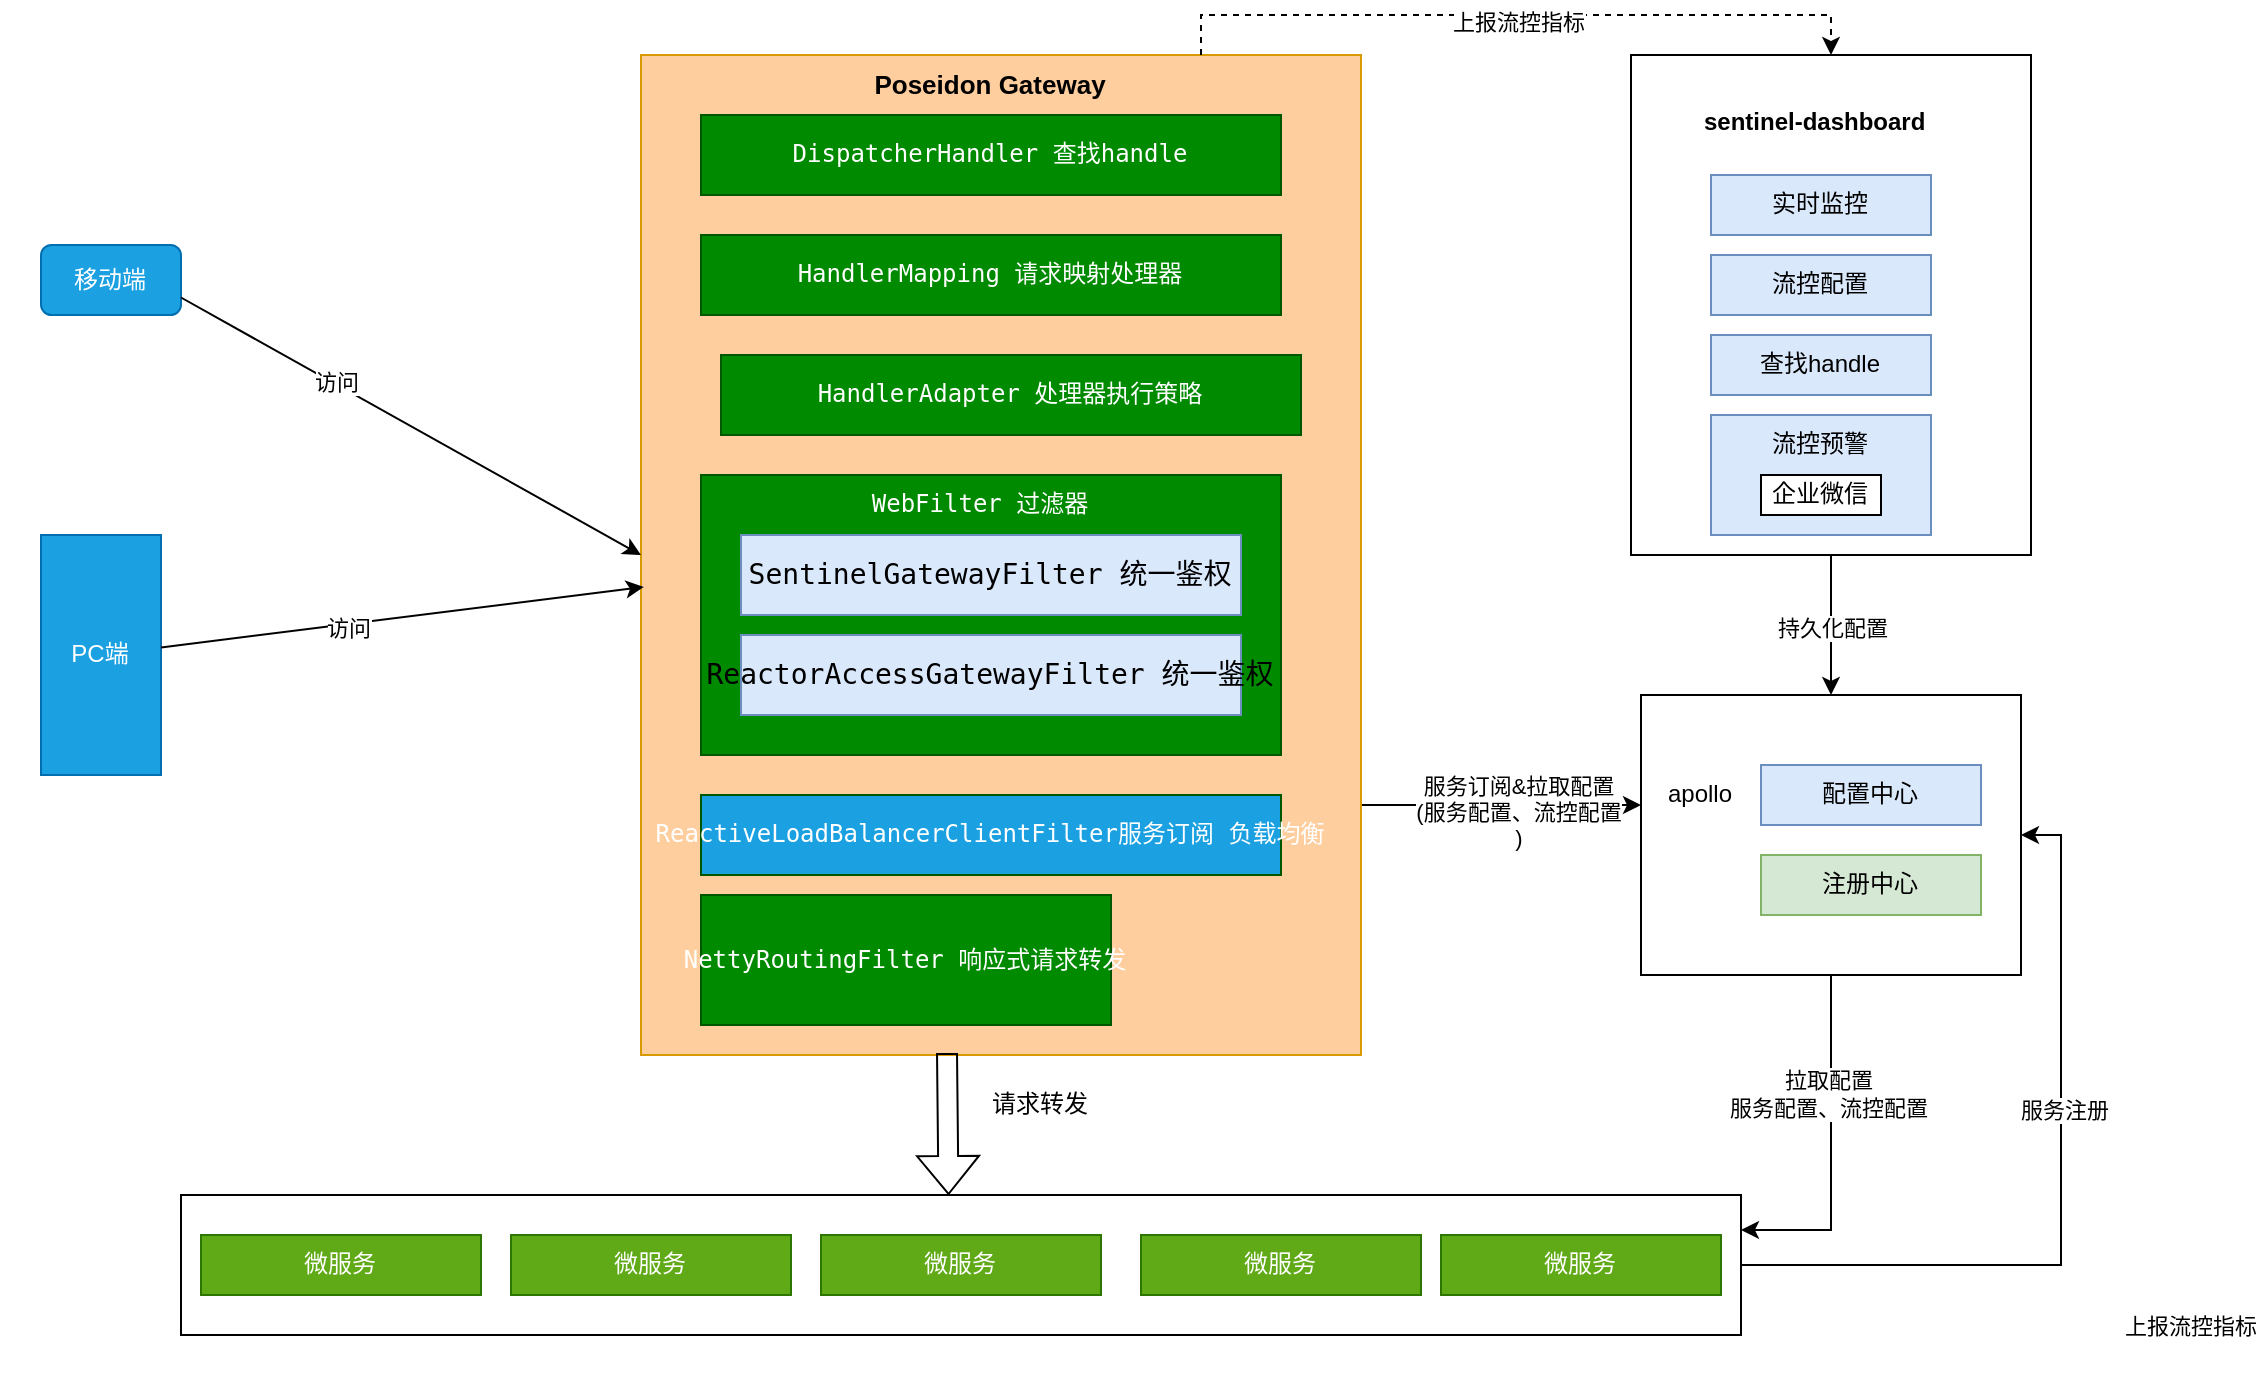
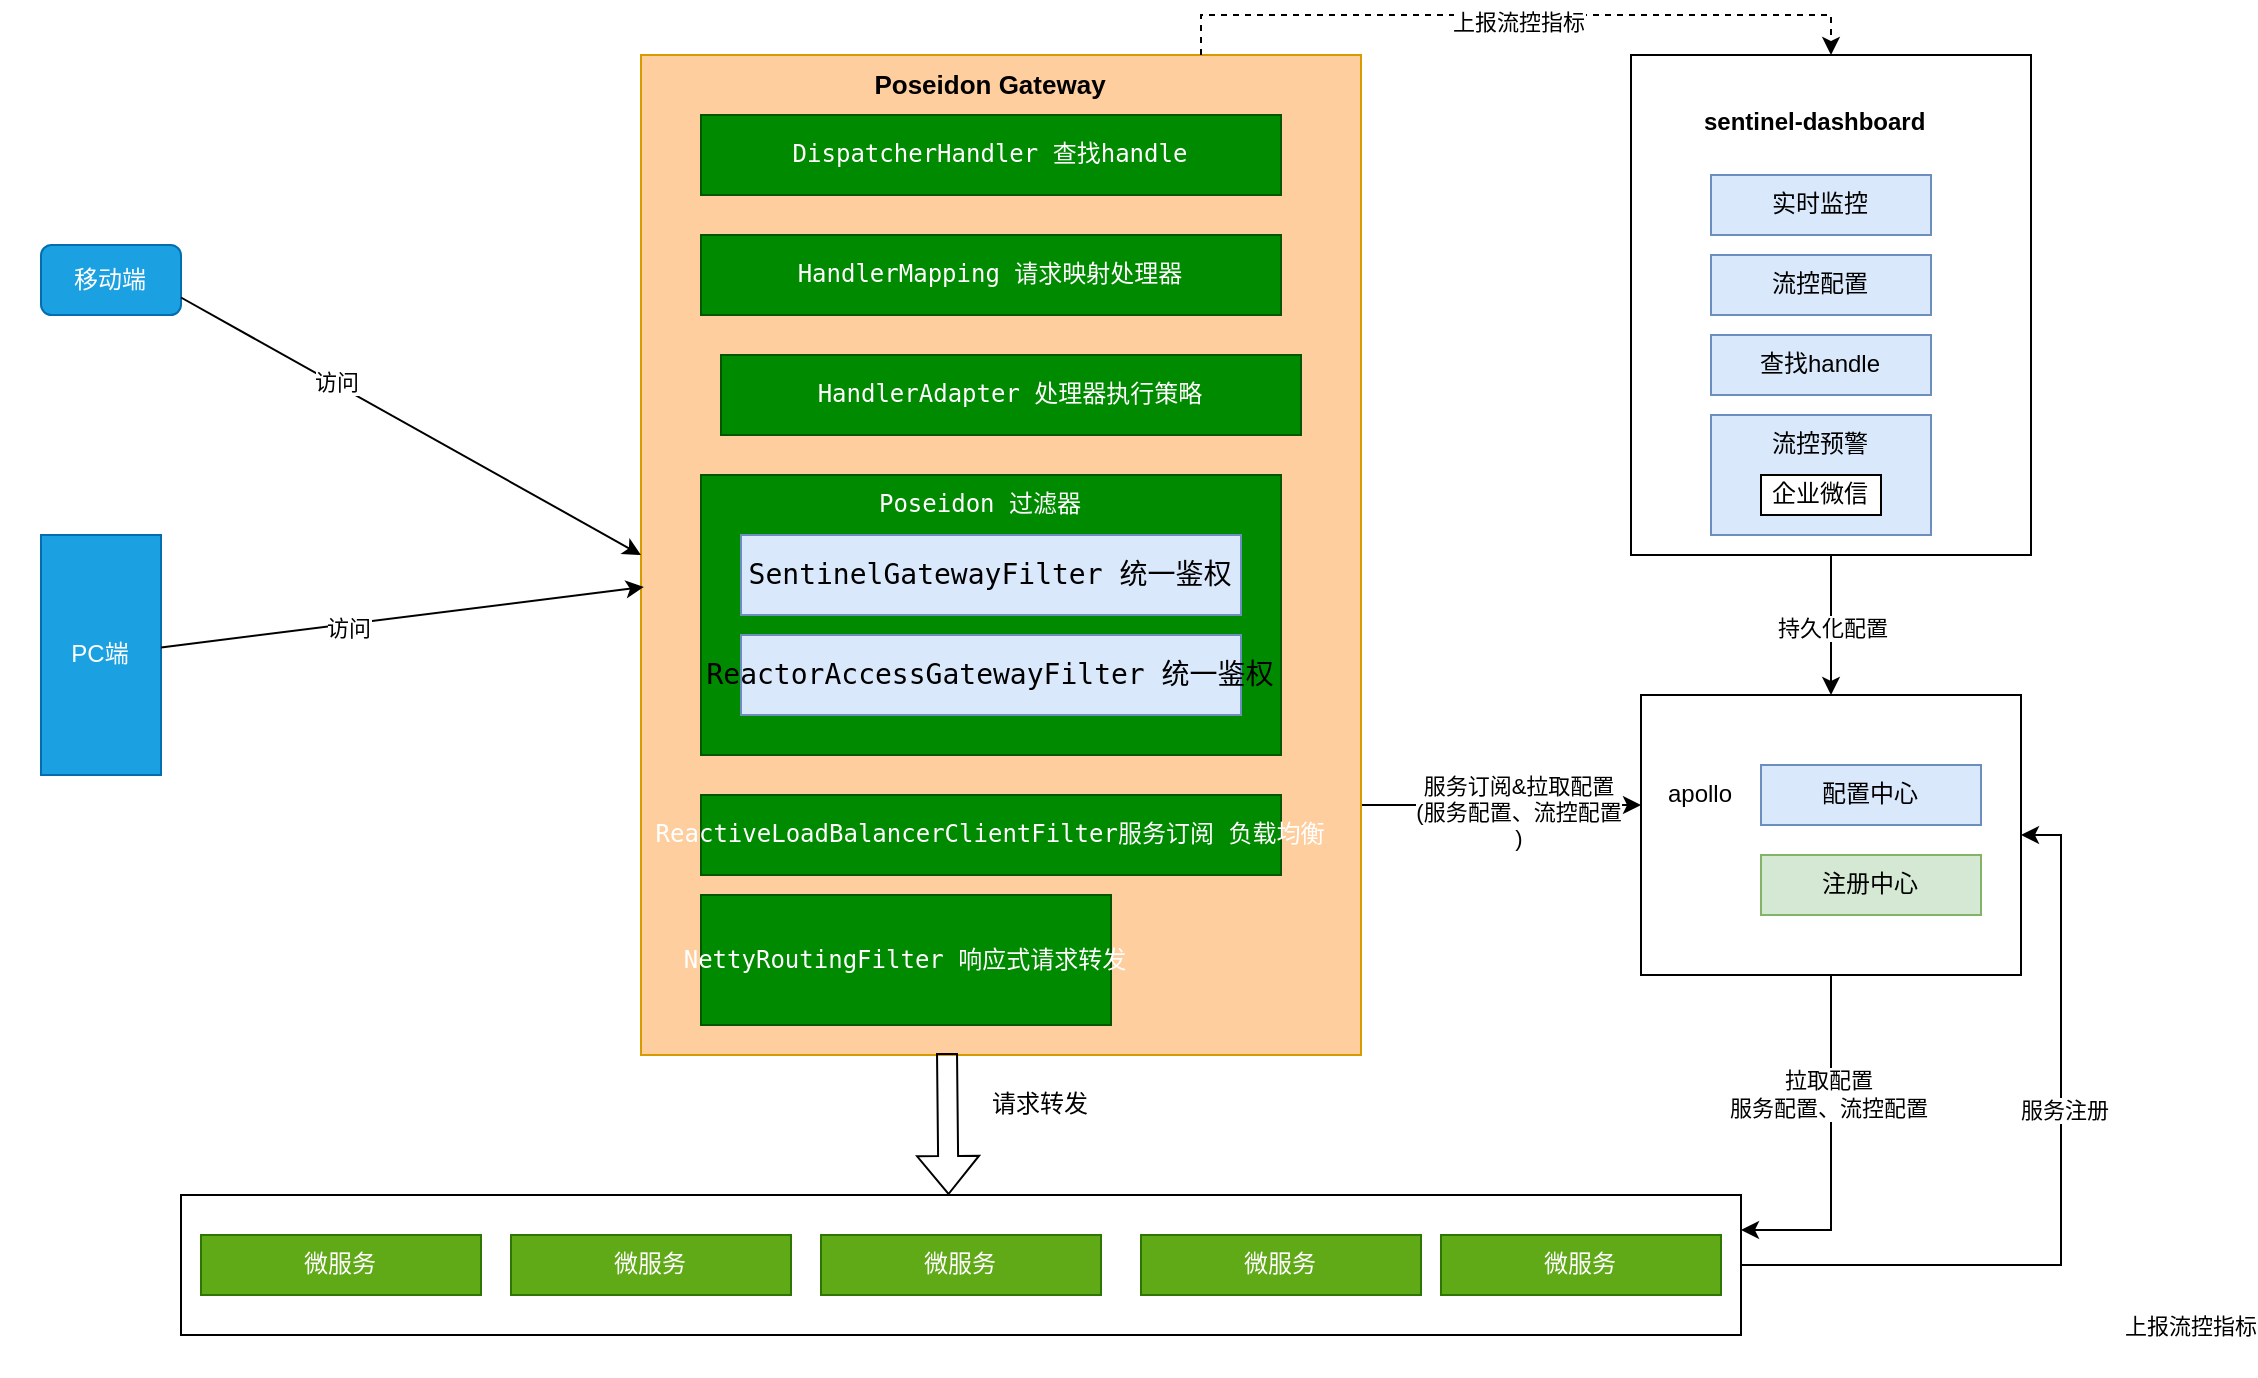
node "WebFilter 过滤器": label "WebFilter 过滤器" -> "Poseidon 过滤器"
node "ReactiveLoadBalancerClientFilter服务订阅 负载均衡": fillcolor #1ba1e2 -> #008a00
